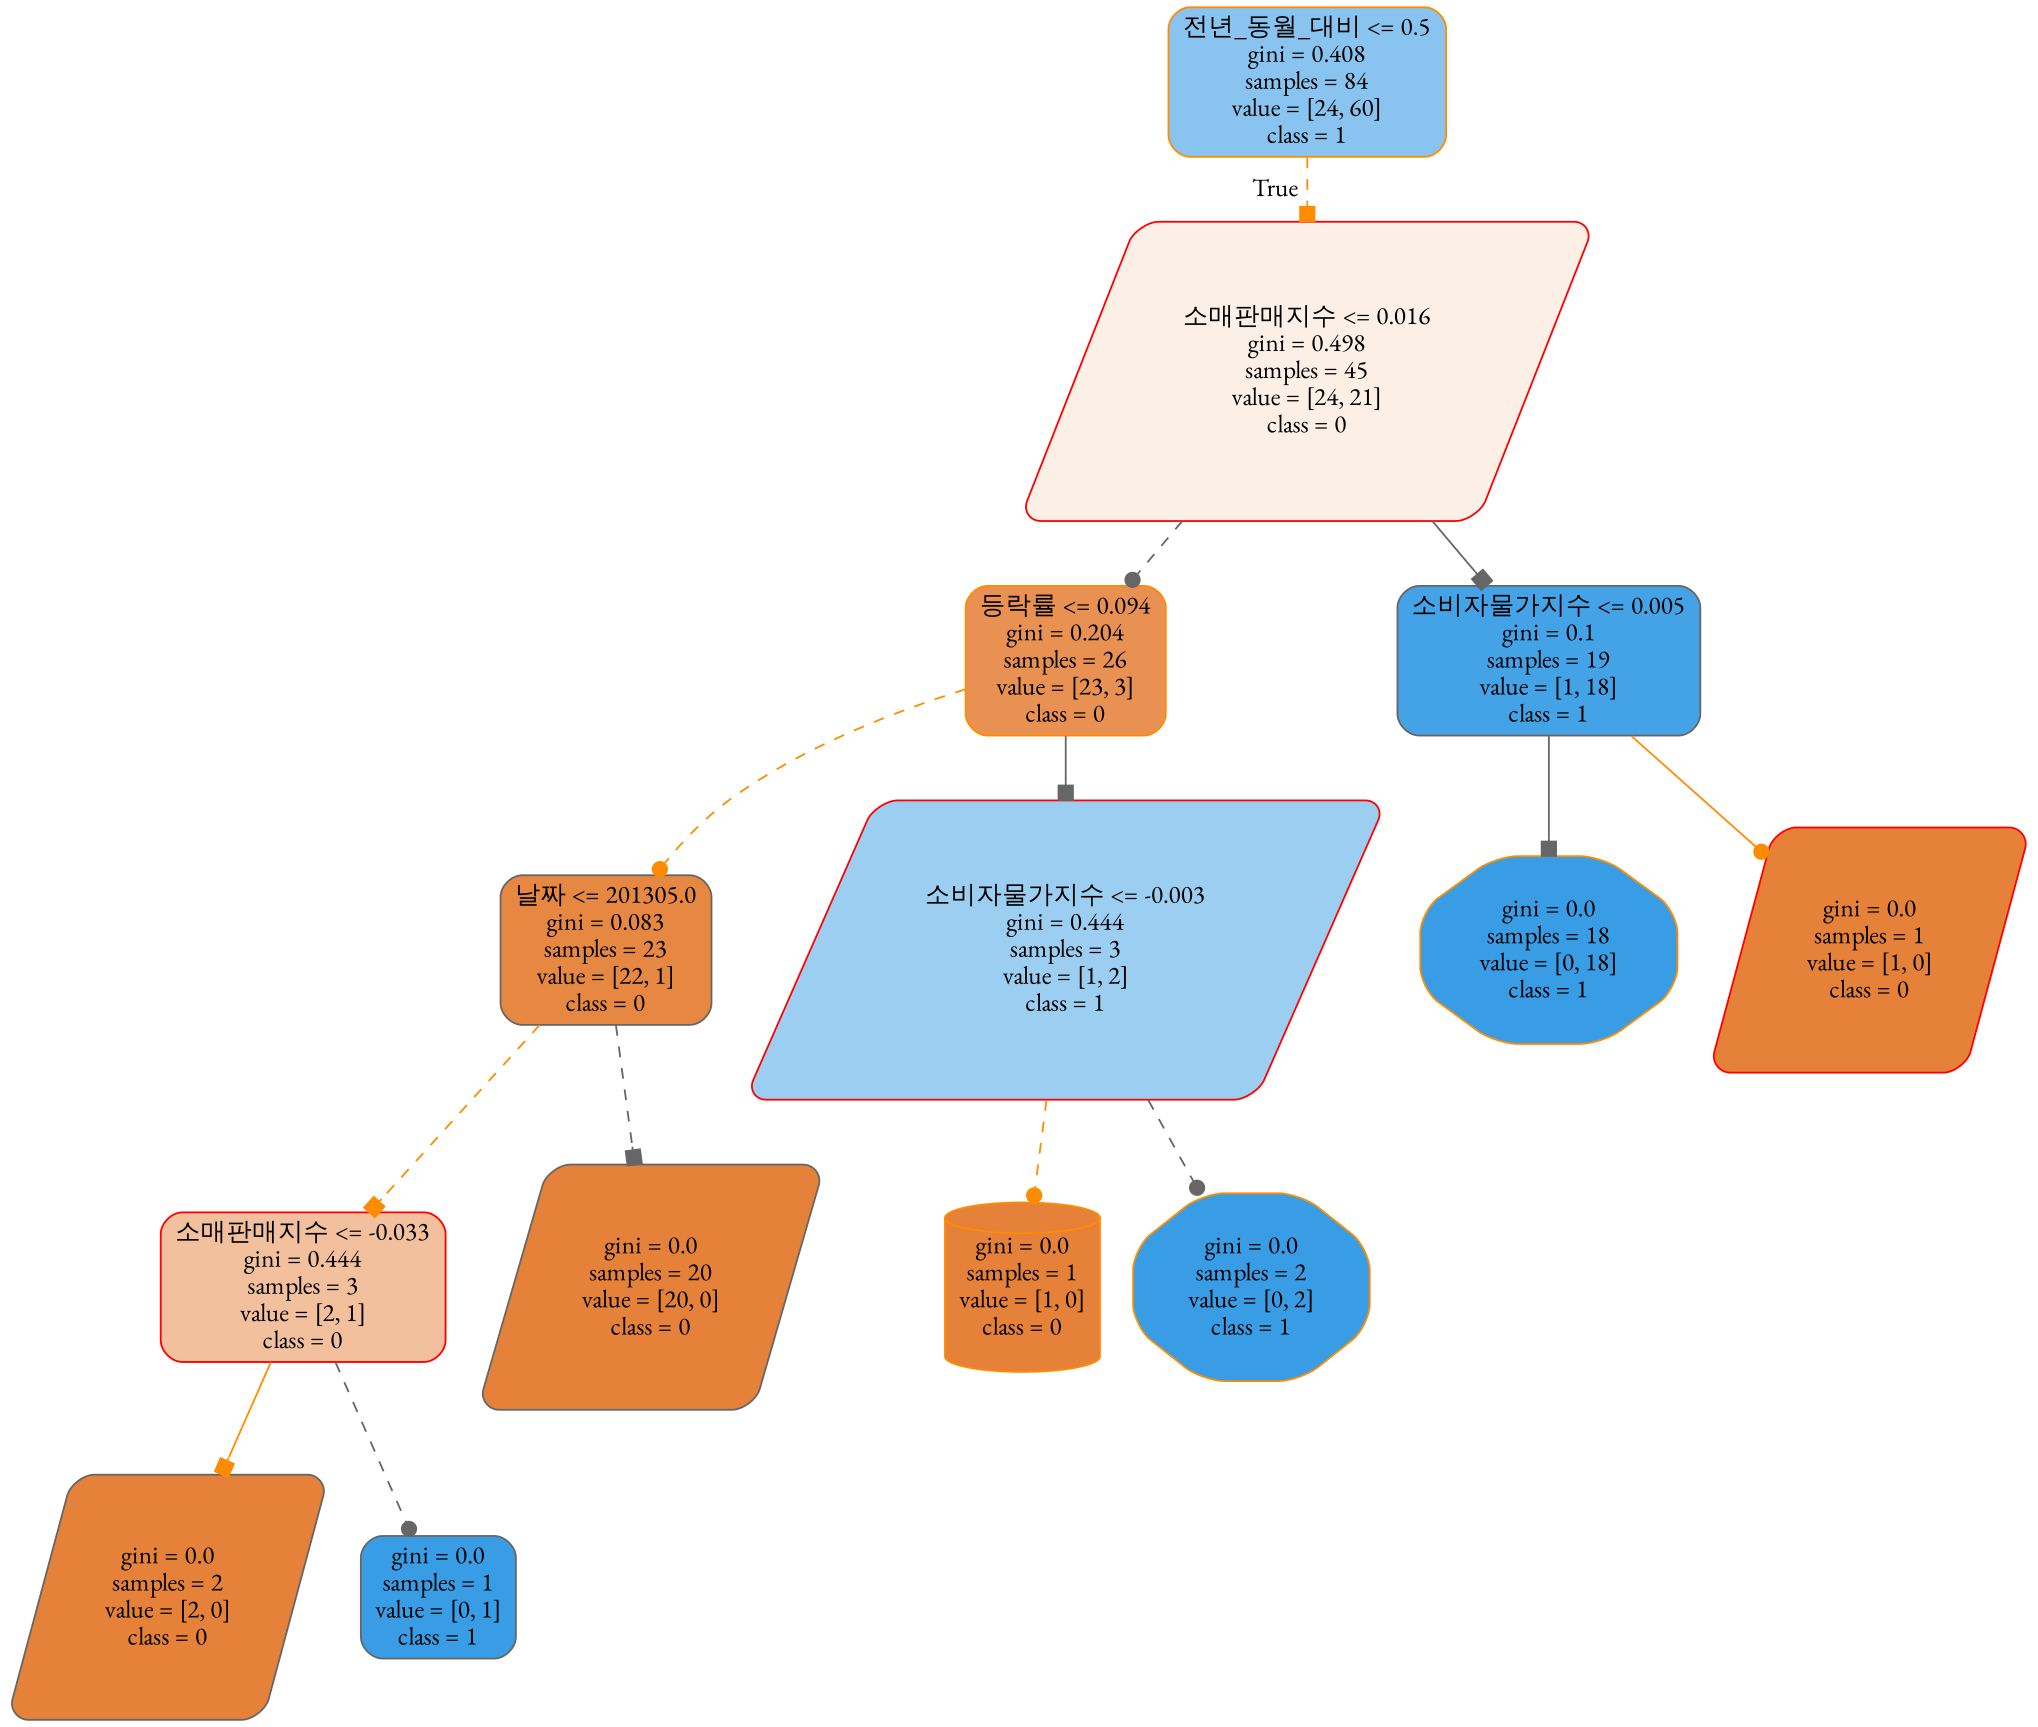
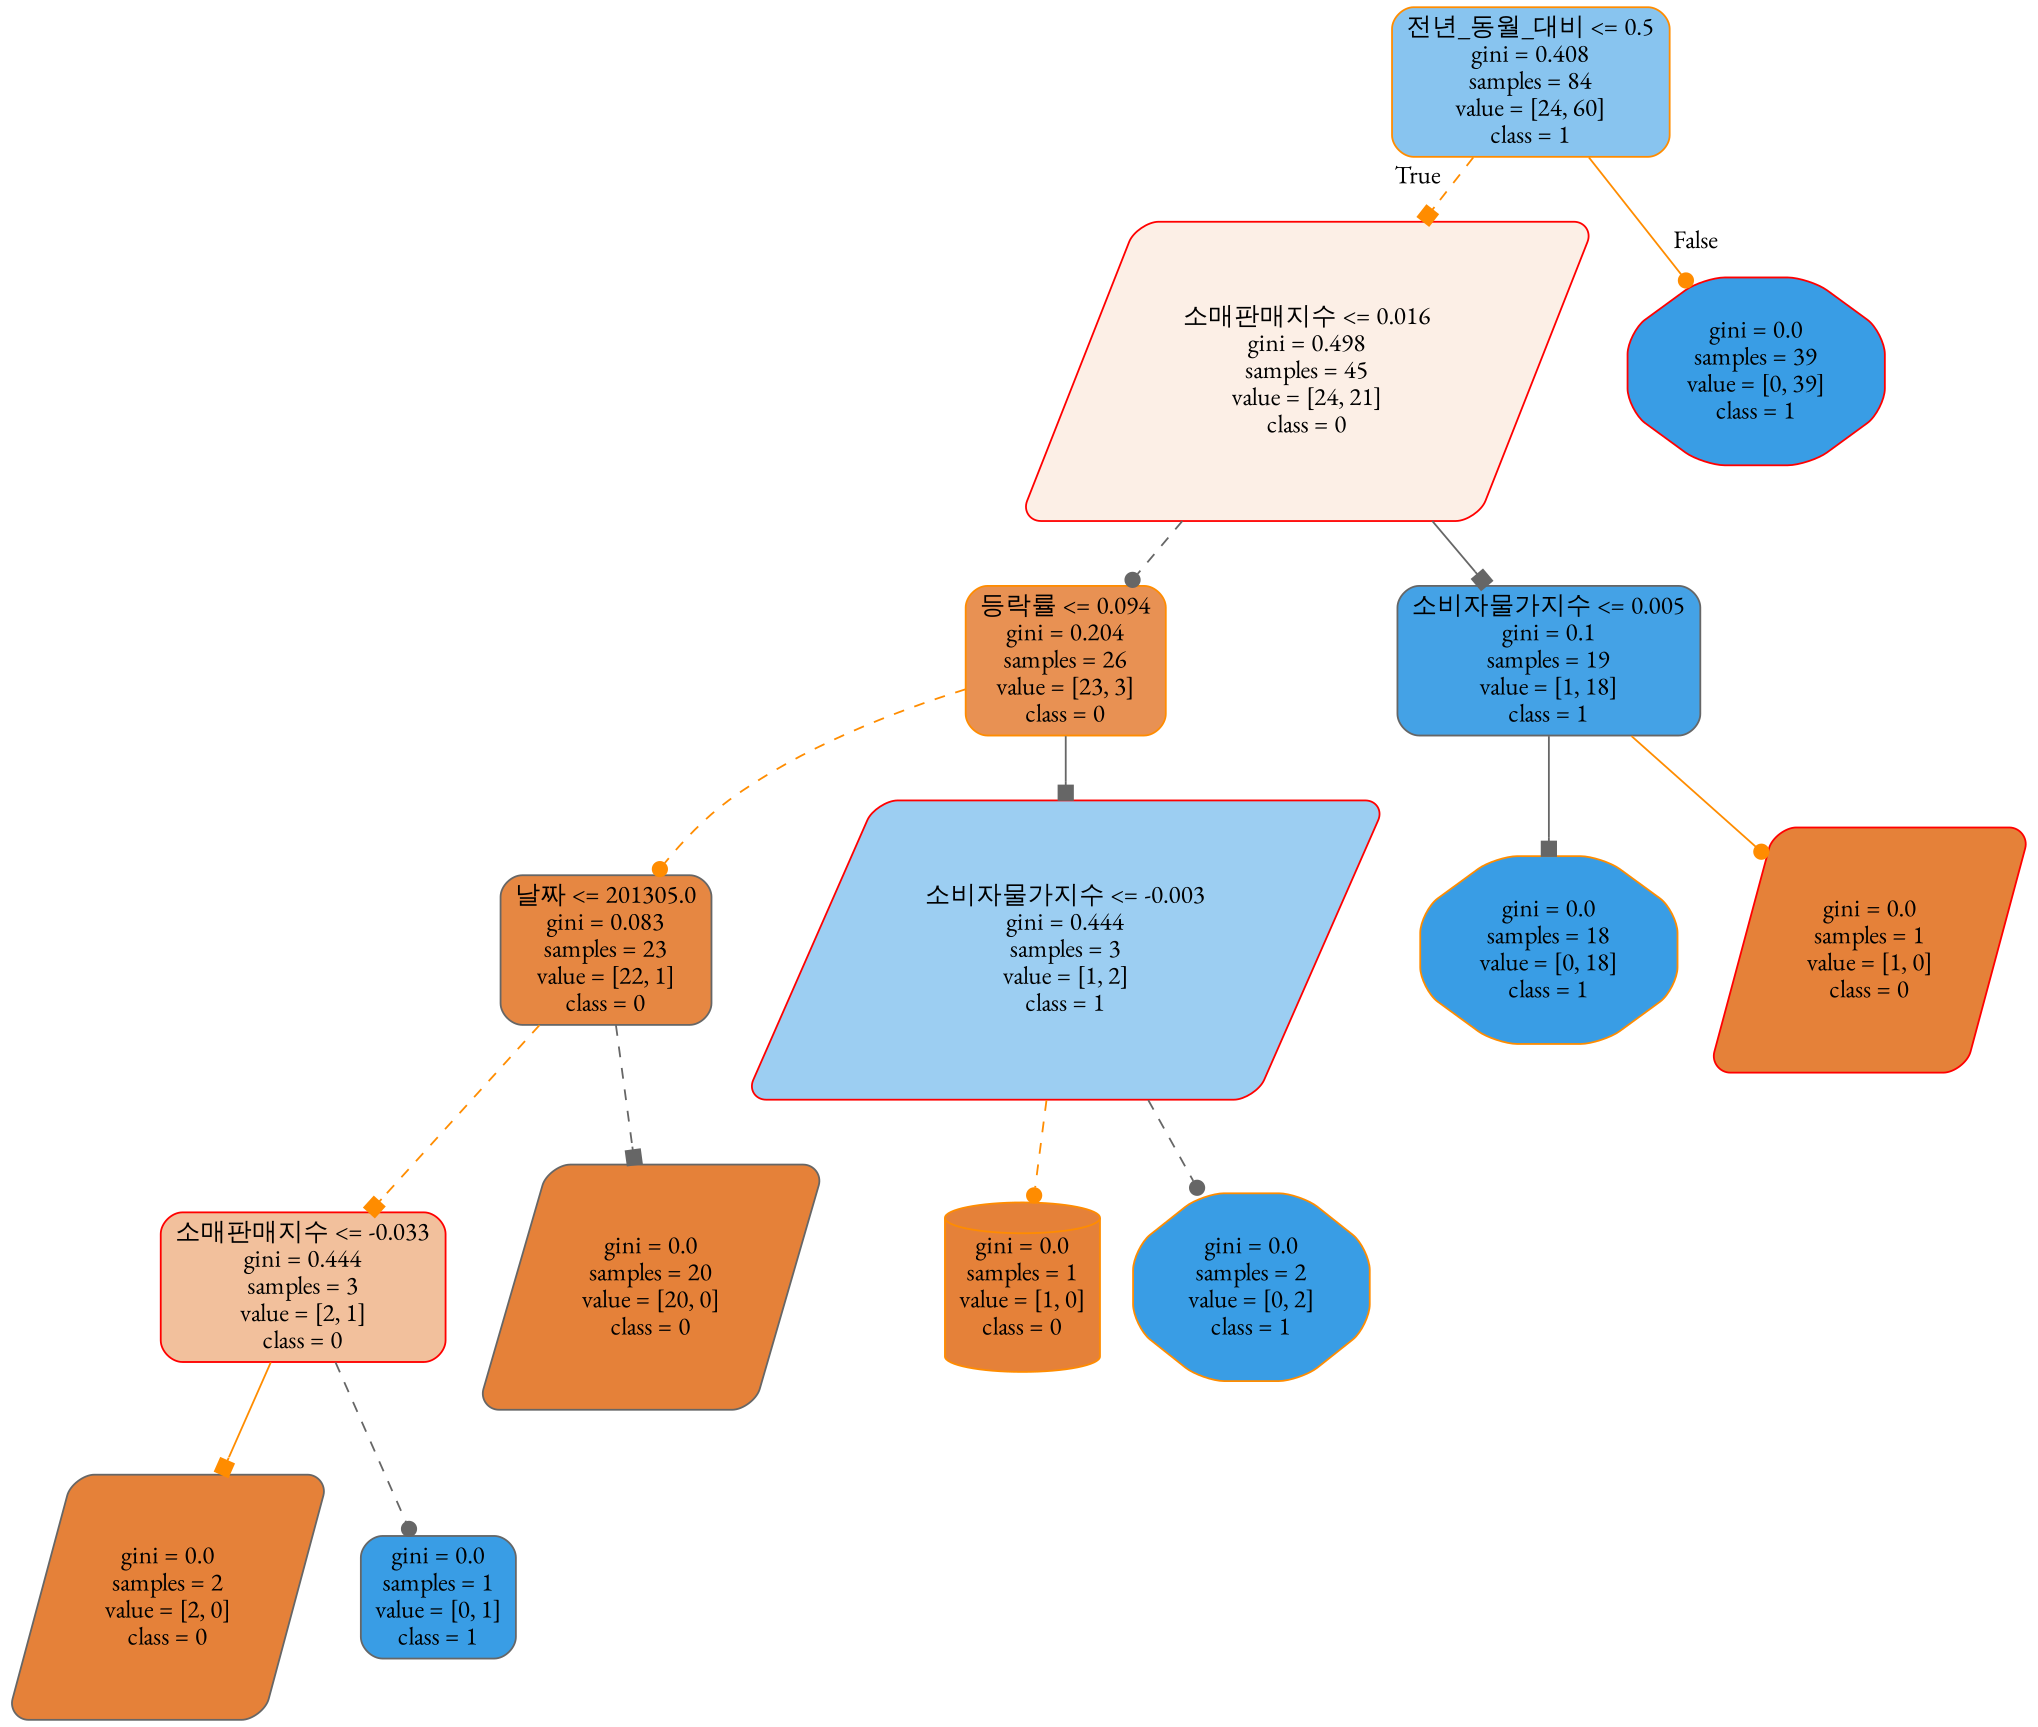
node "gini = 0.0 samples = 39 value = [0, 39] class = 1": added
